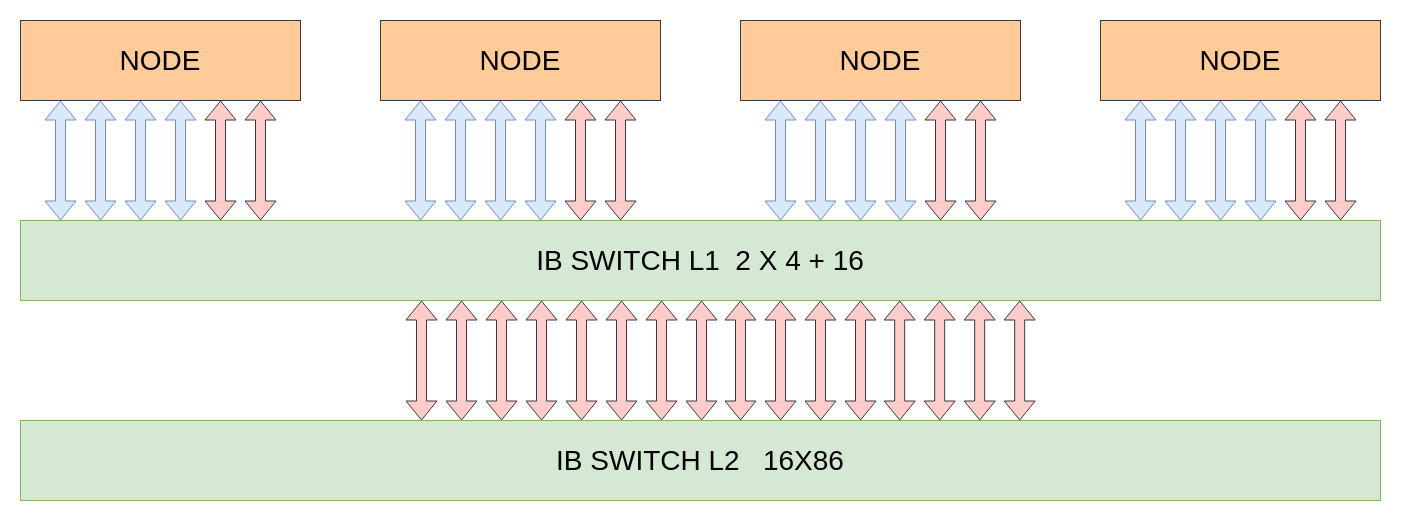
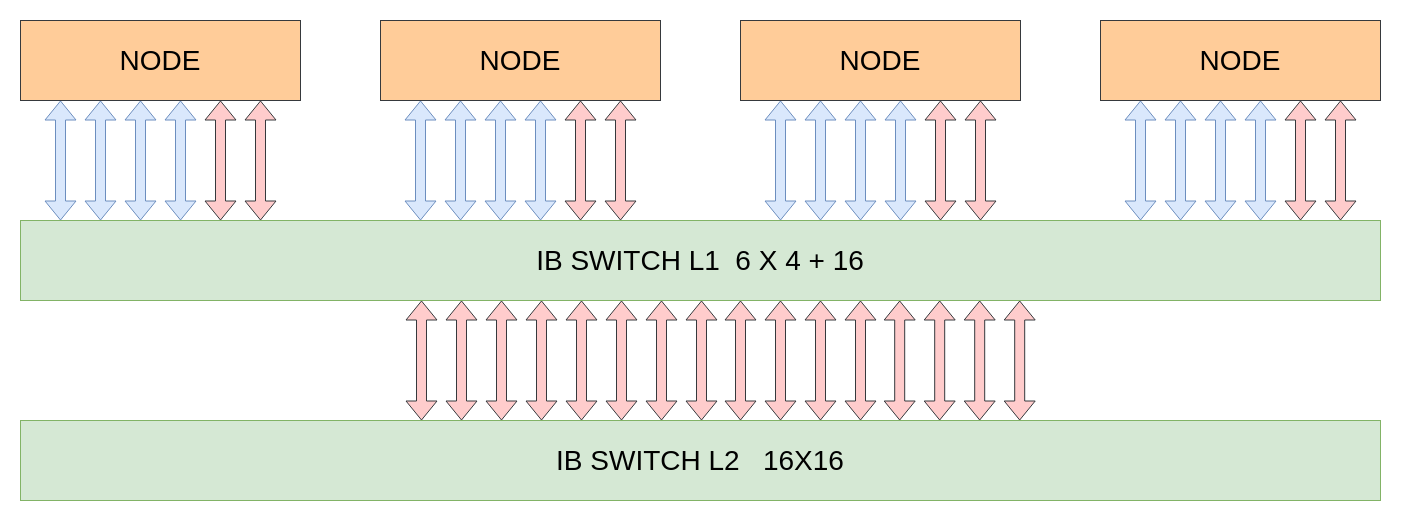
node "IB SWITCH L1 2 X 4 + 16": label "IB SWITCH L1 2 X 4 + 16" -> "IB SWITCH L1 6 X 4 + 16"
node "IB SWITCH L2 16X86": label "IB SWITCH L2 16X86" -> "IB SWITCH L2 16X16"
